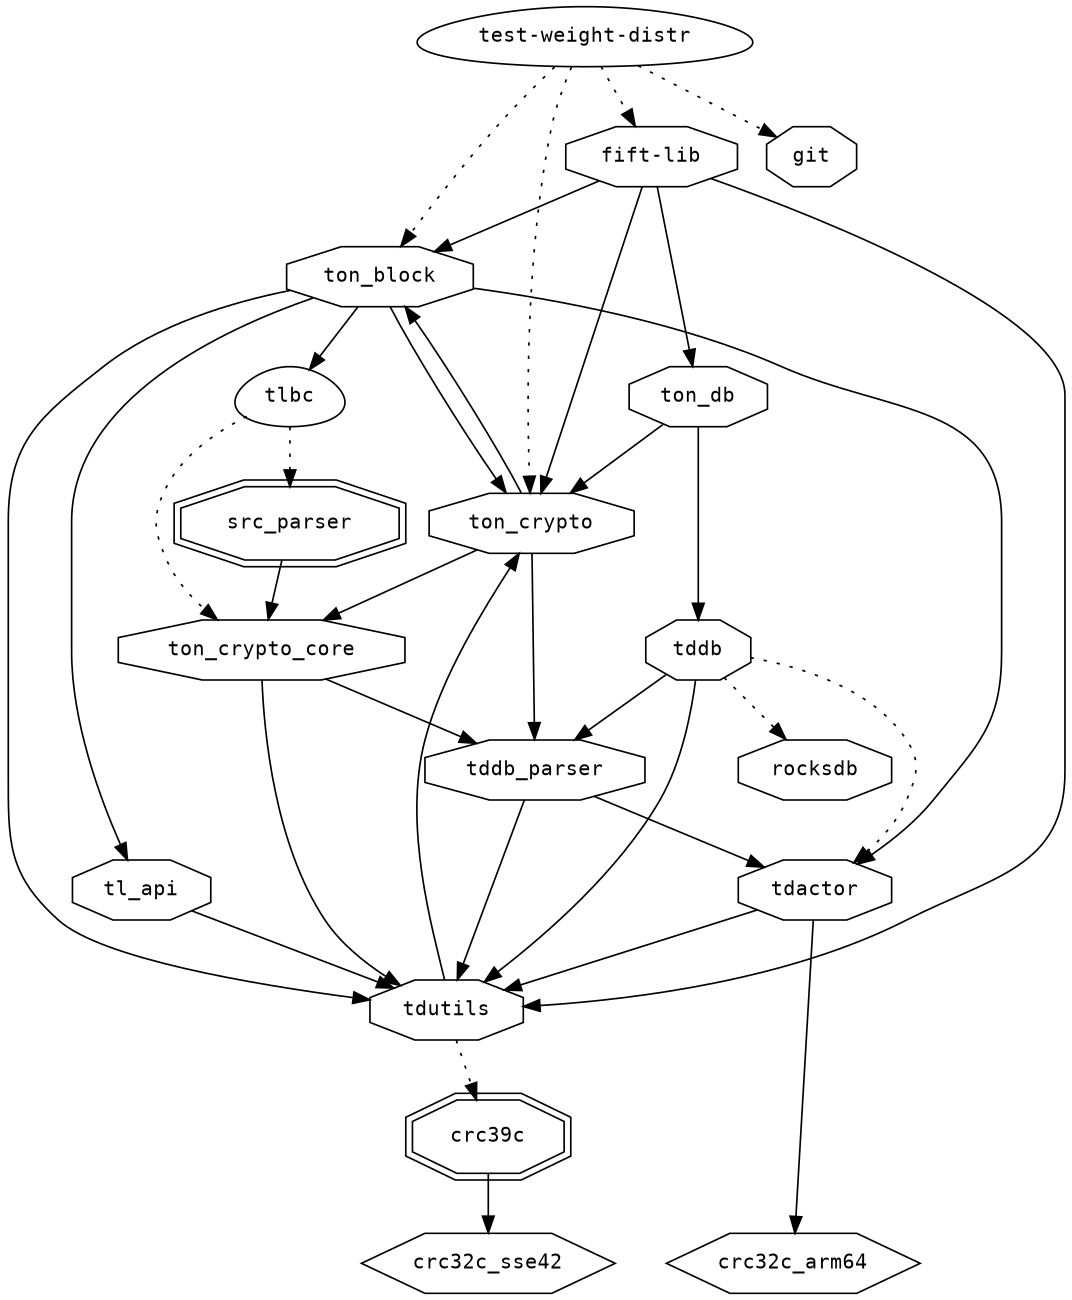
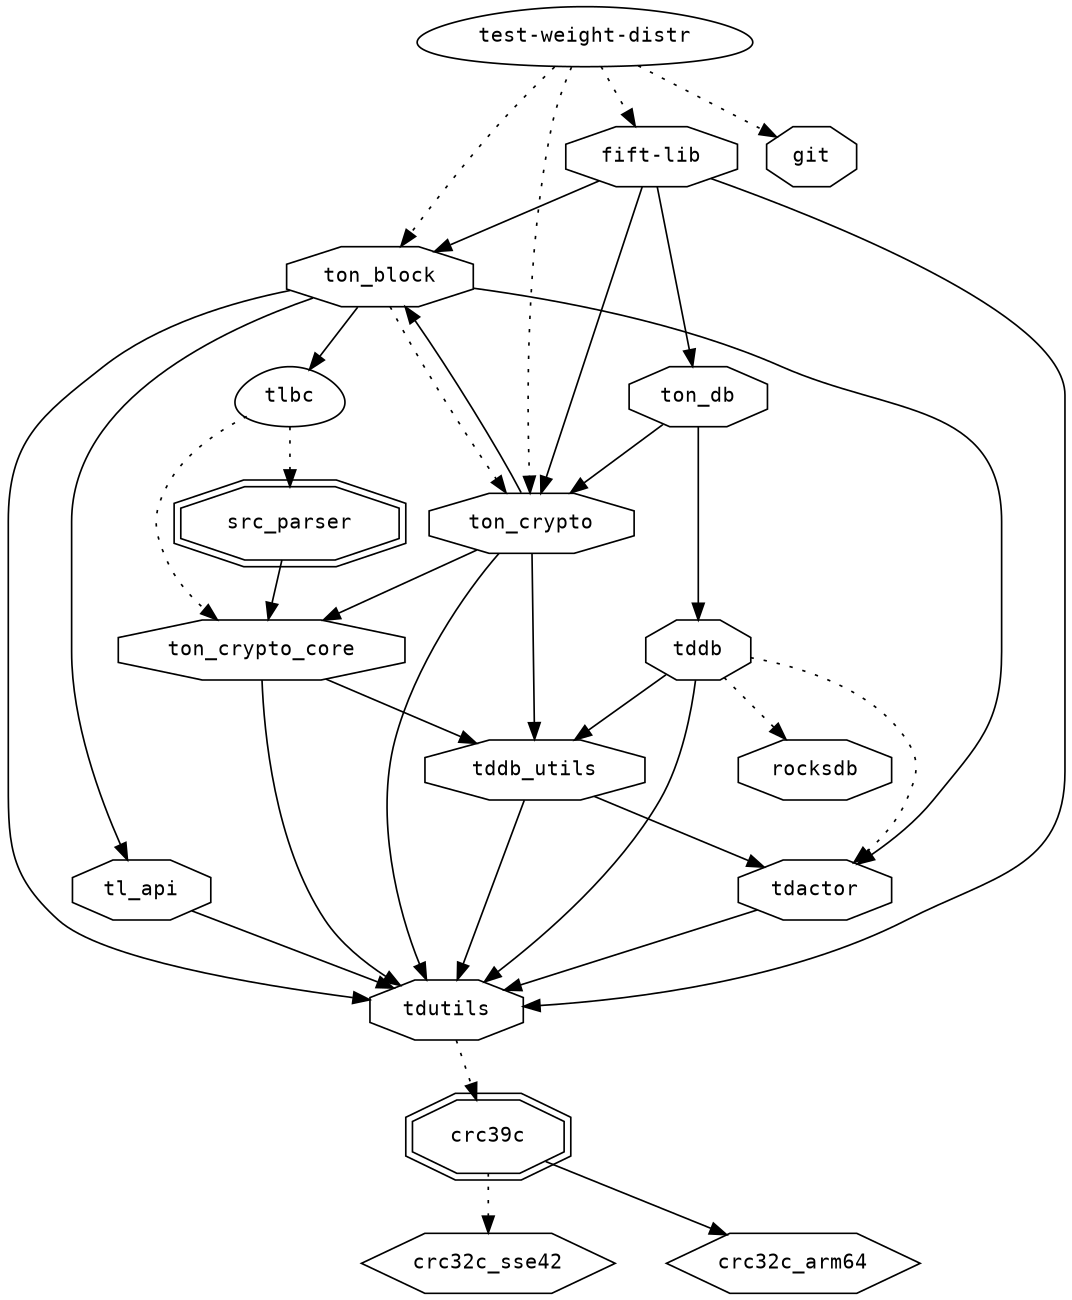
edge "ton_block" -> "ton_crypto": style solid -> dotted
edge "tdutils" -> "ton_crypto": reversed
node "tddb_parser": label "tddb_parser" -> "tddb_utils"
edge "tdactor" -> "crc32c_arm64": now "crc39c" -> "crc32c_arm64"
edge "crc39c" -> "crc32c_sse42": style solid -> dotted
